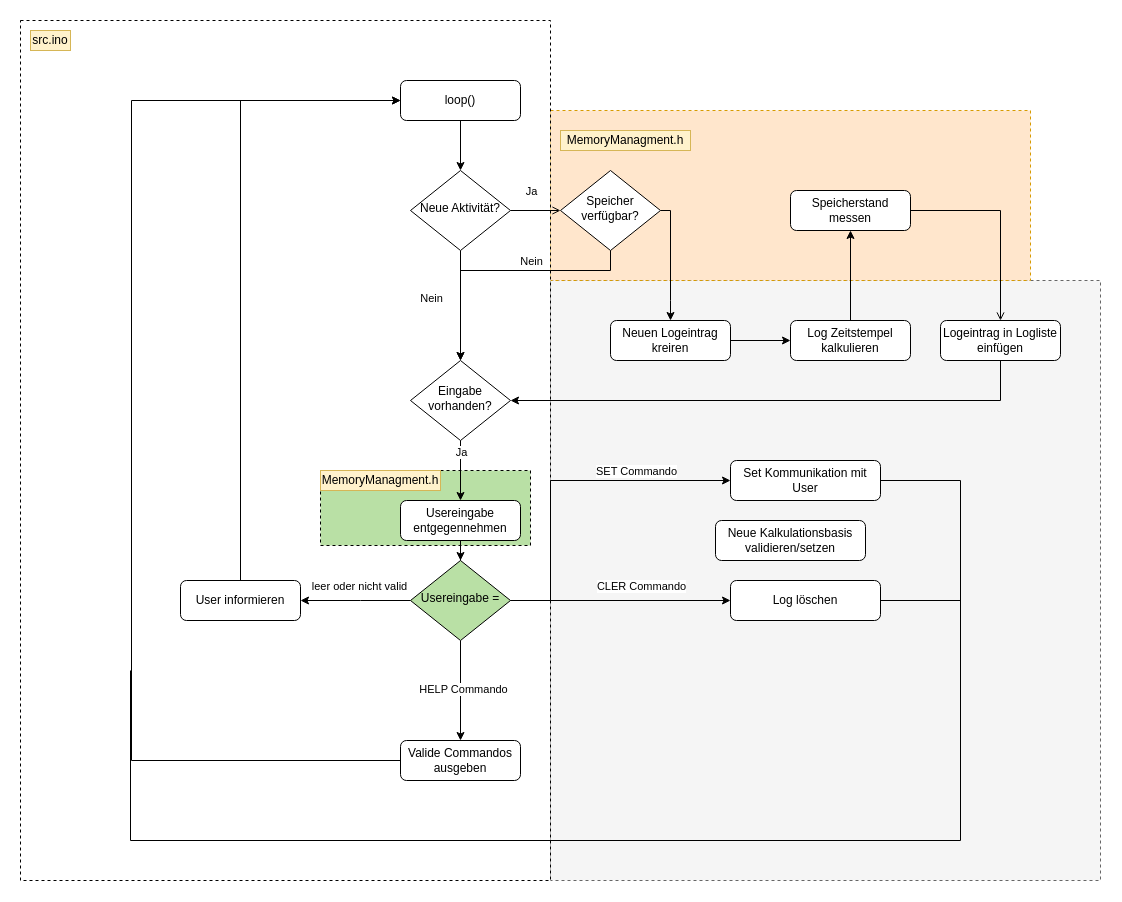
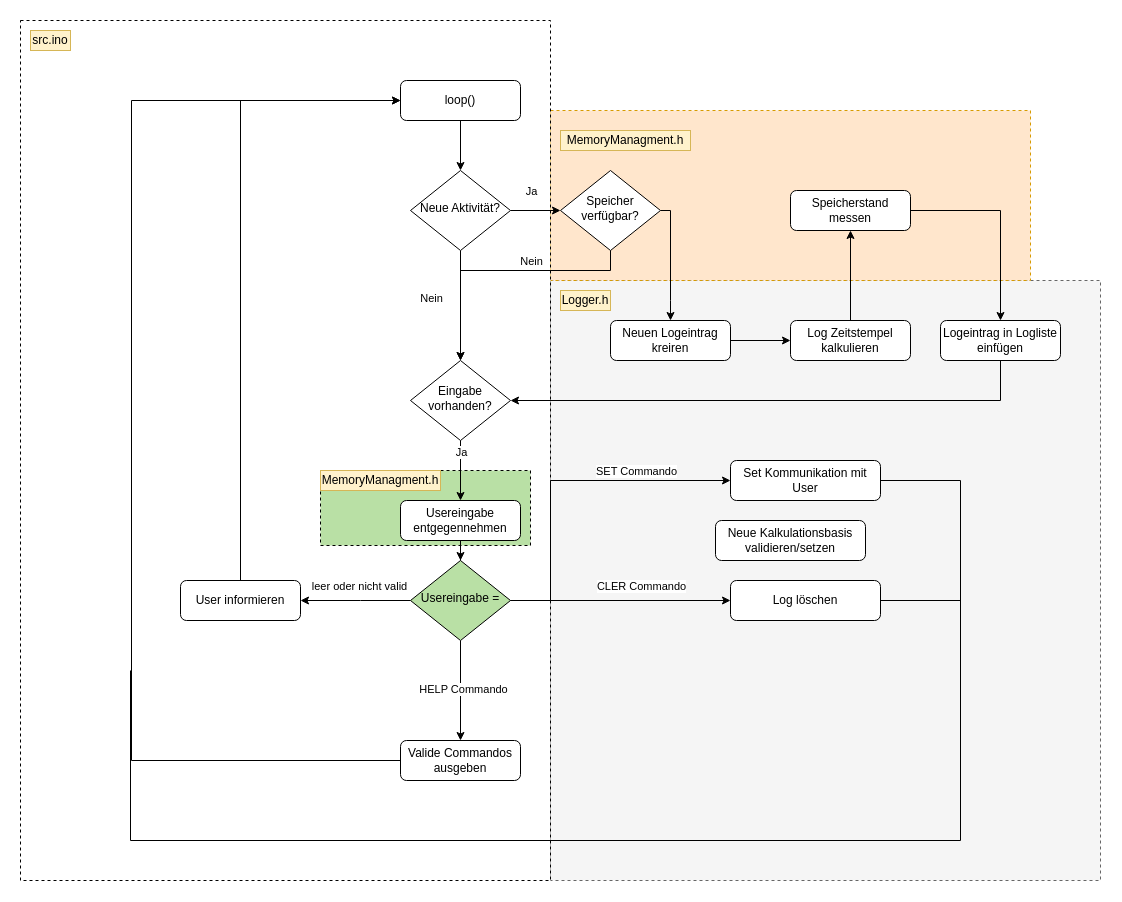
edge "Neue Aktivität?" -> "Speicher verfügbar?": arrowhead open -> classic
node "Logger.h": added
edge "Speicherstand messen" -> "Logeintrag in Logliste einfügen": arrowhead open -> classic
